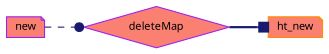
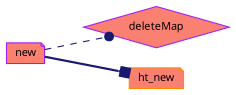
edge "deleteMap" -> "ht_new": now "new" -> "ht_new"
